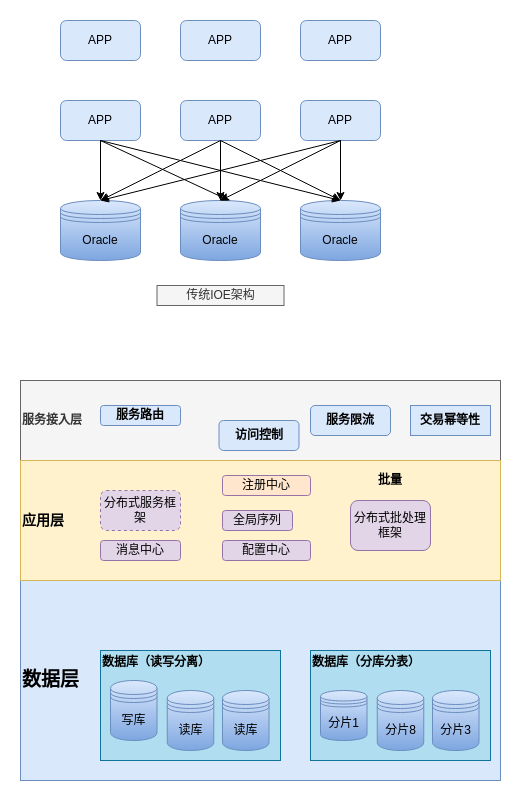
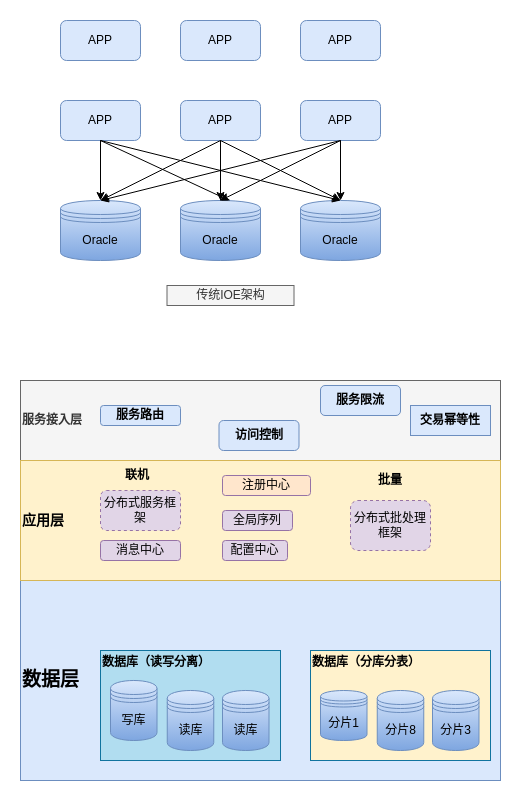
node "传统IOE架构": moved (221, 296) -> (231, 296)
node "服务限流": moved (351, 421) -> (361, 401)
node "联机": added
node "分布式批处理框架": style solid -> dashed
node "配置中心": size 88x20 -> 65x20
node "数据库（分库分表）": fillcolor #b1ddf0 -> #fff2cc
